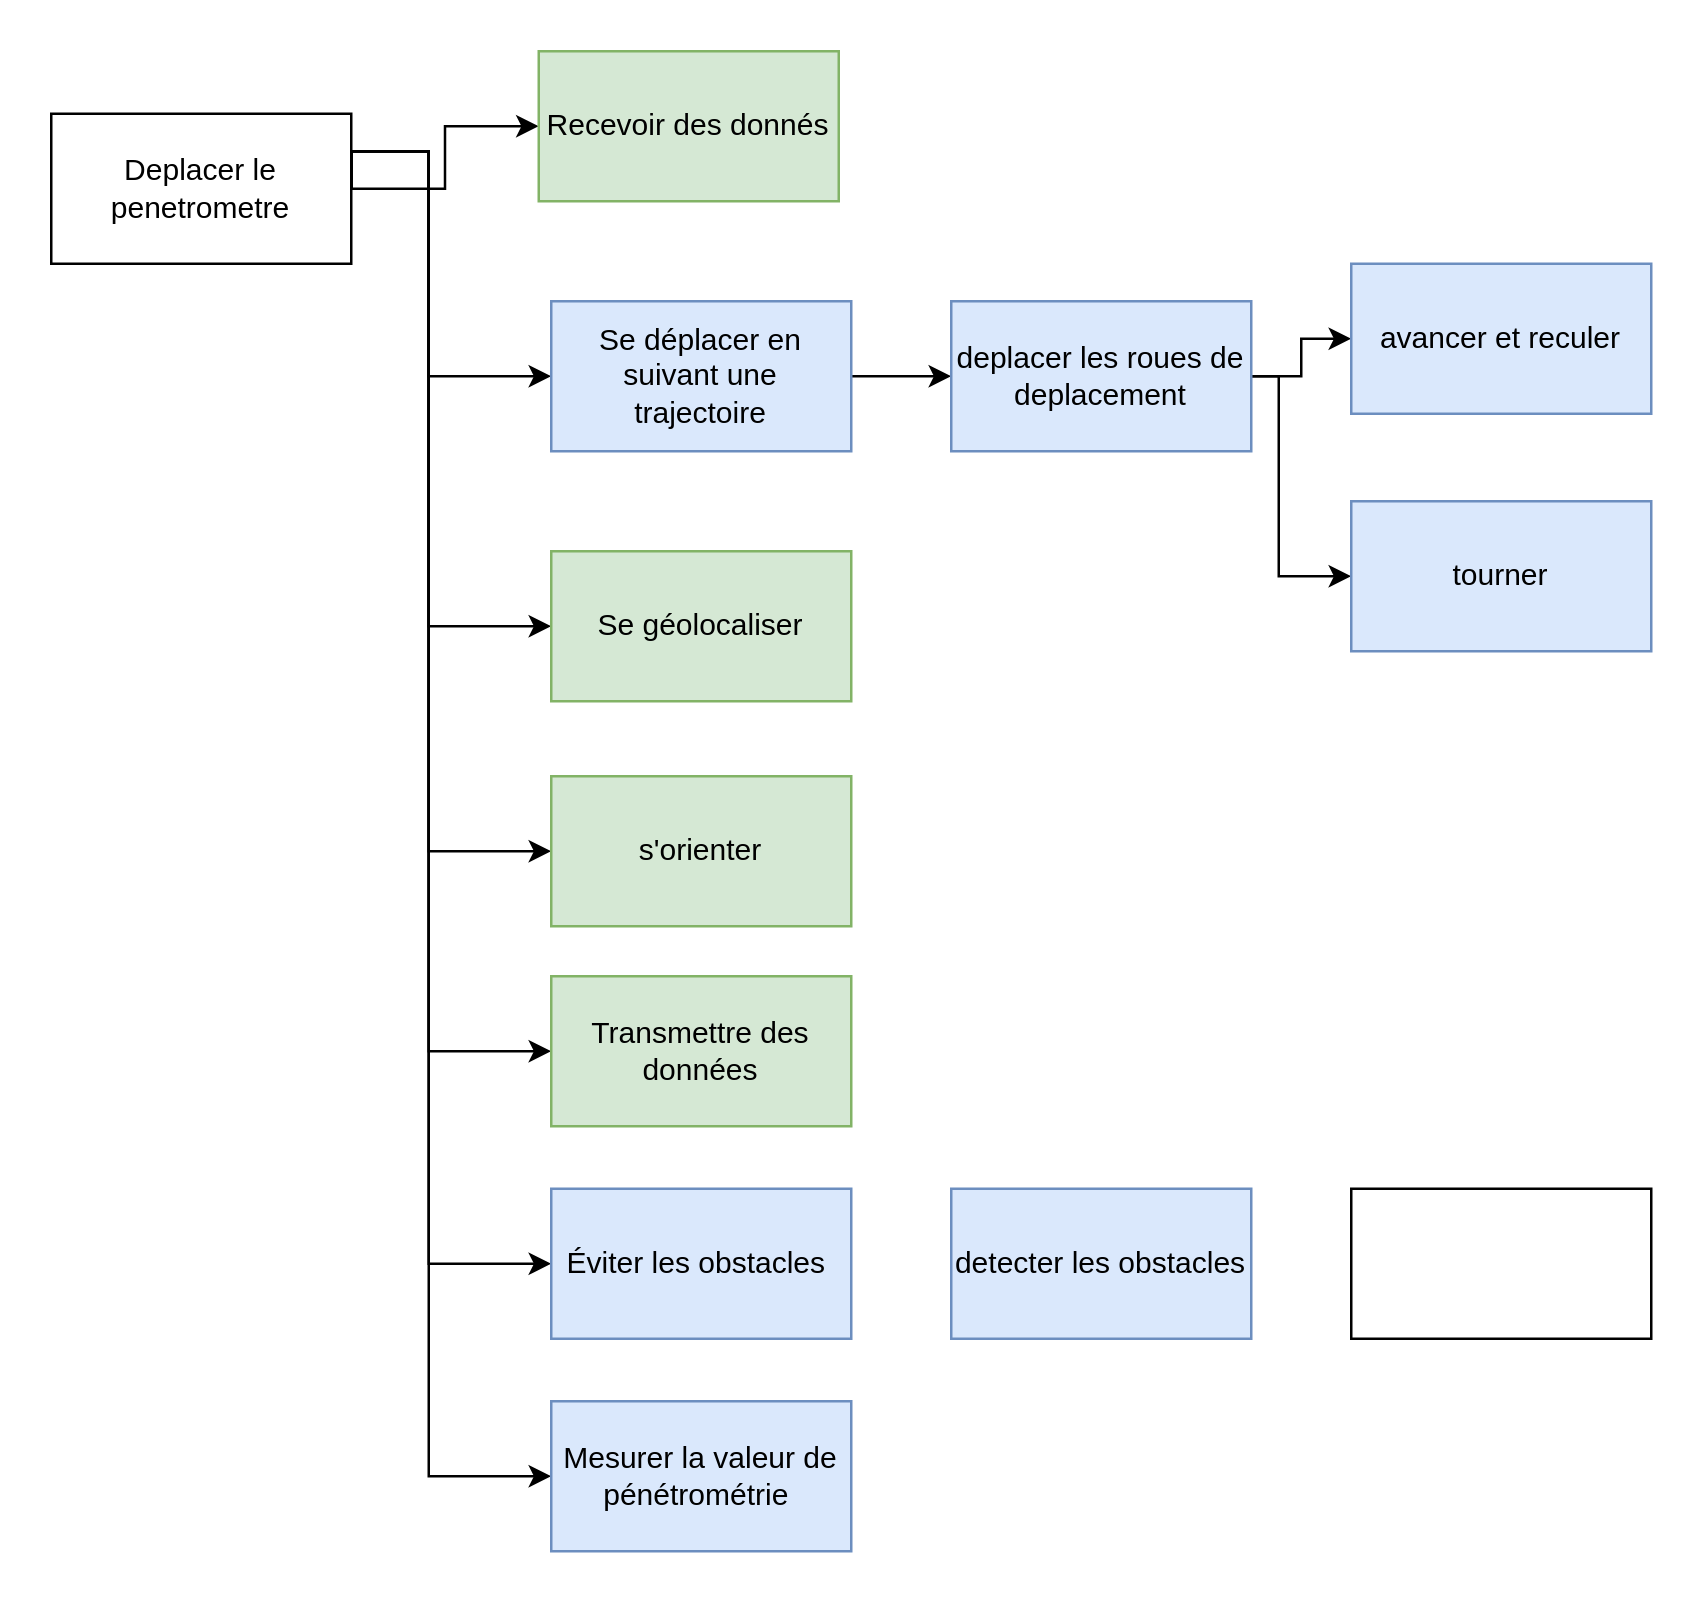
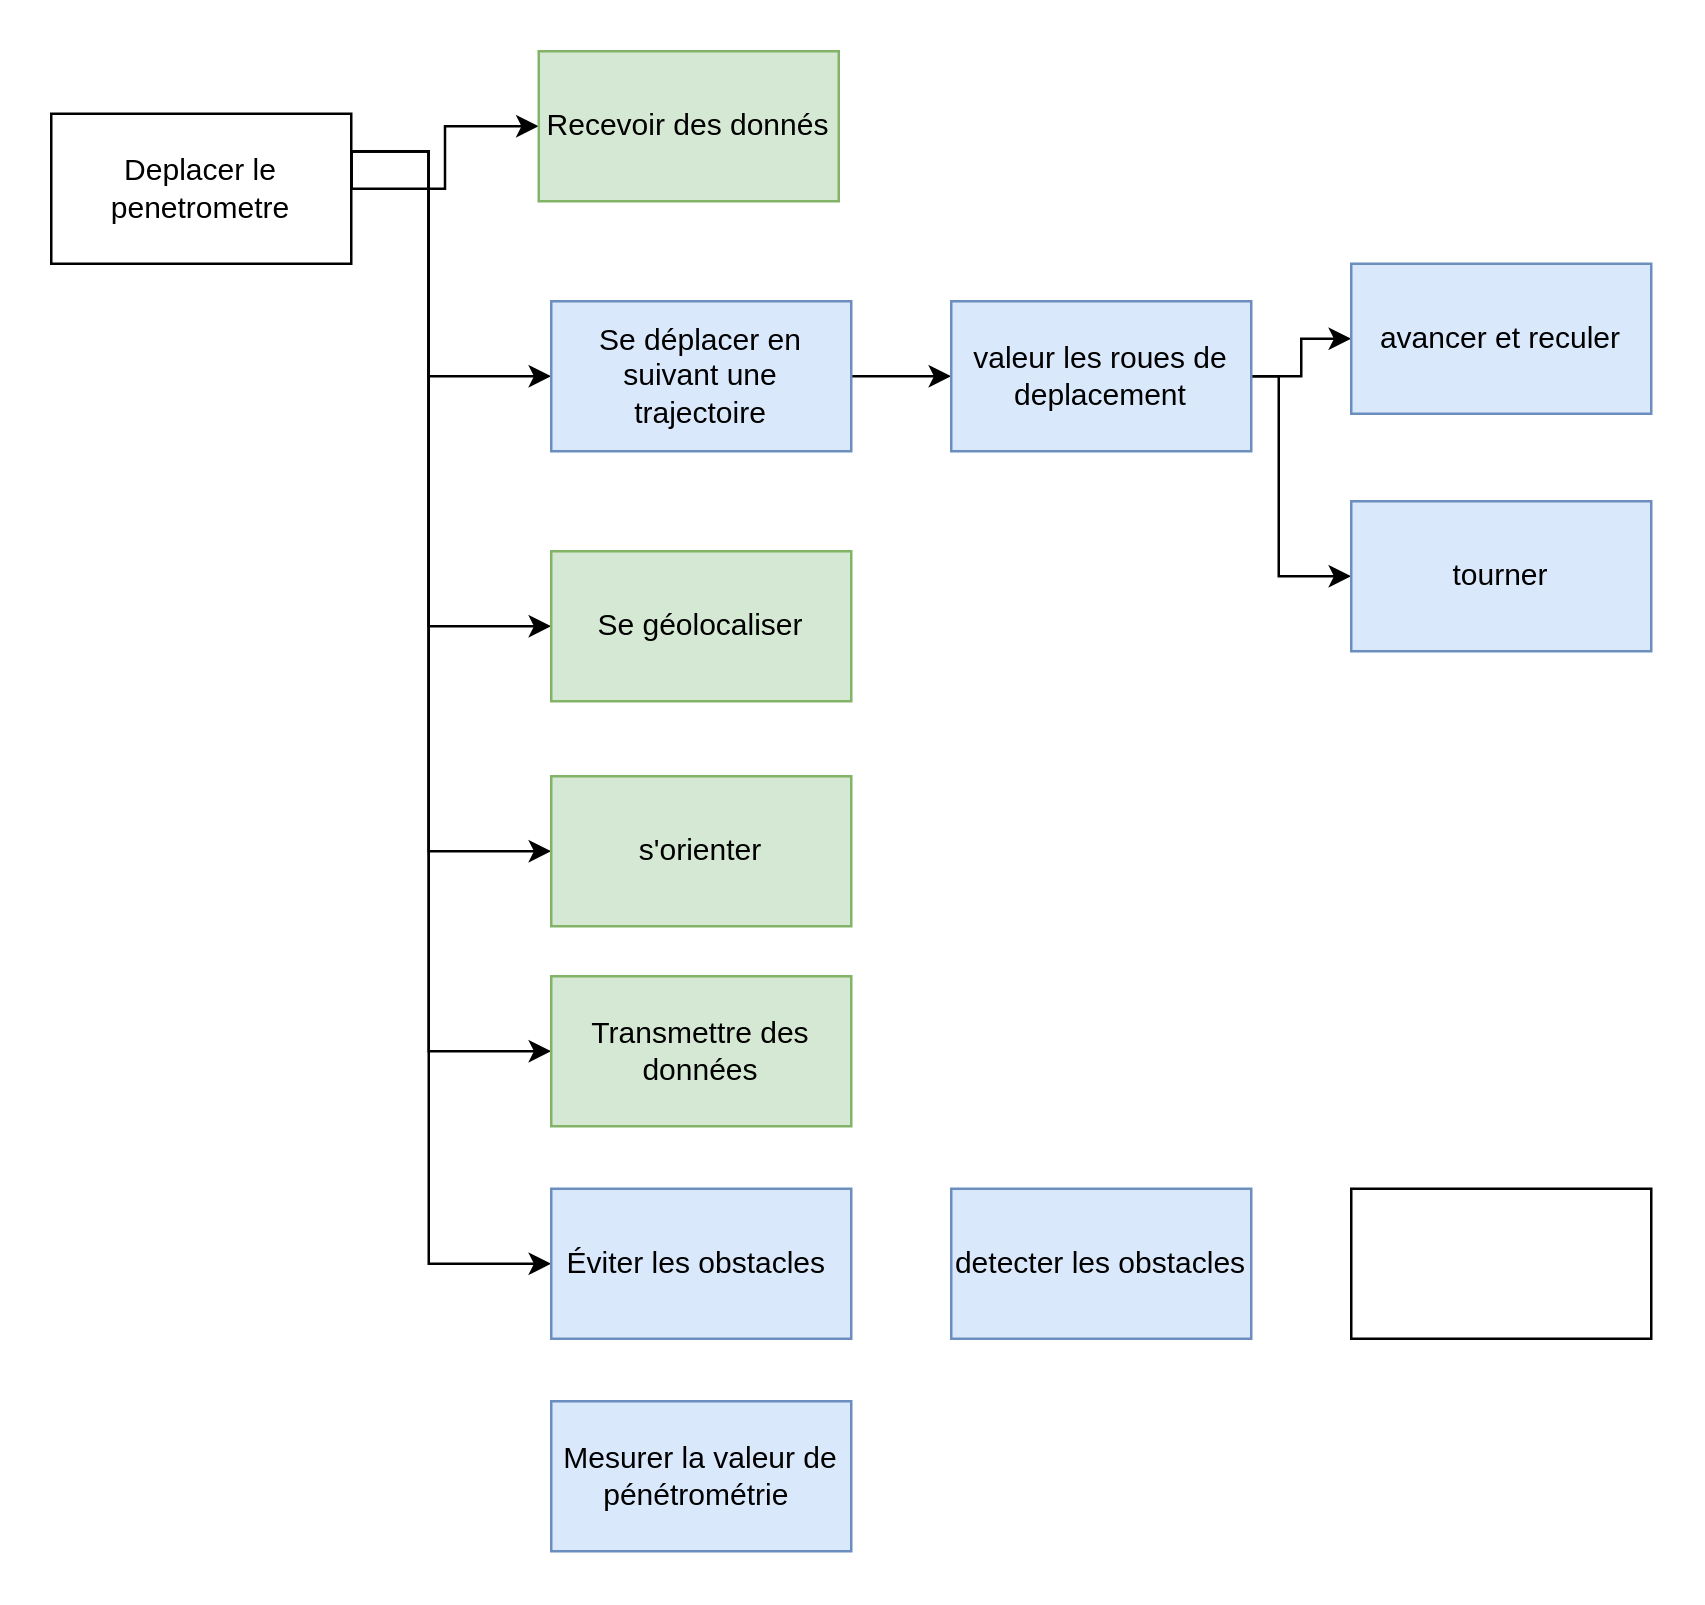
node "deplacer les roues de deplacement": label "deplacer les roues de deplacement" -> "valeur les roues de deplacement"
edge "Deplacer le penetrometre" -> "Mesurer la valeur de pénétrométrie": removed
